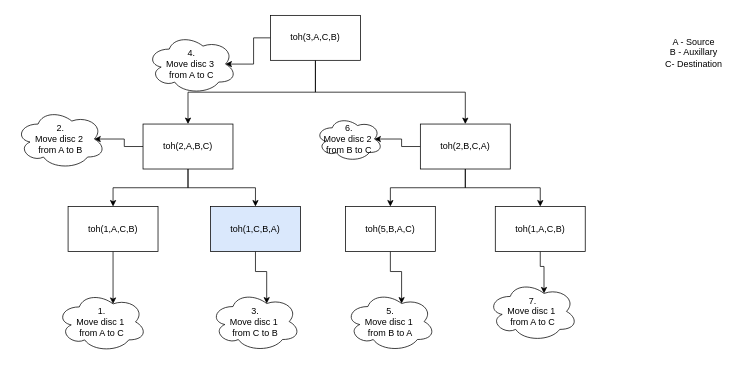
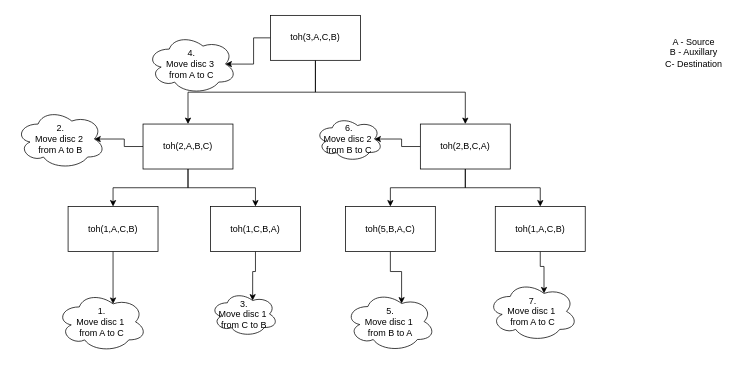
node "toh(1,C,B,A)": fillcolor #dae8fc -> #ffffff
node "3. Move disc 1 from C to B": size 90x60 -> 68x45
